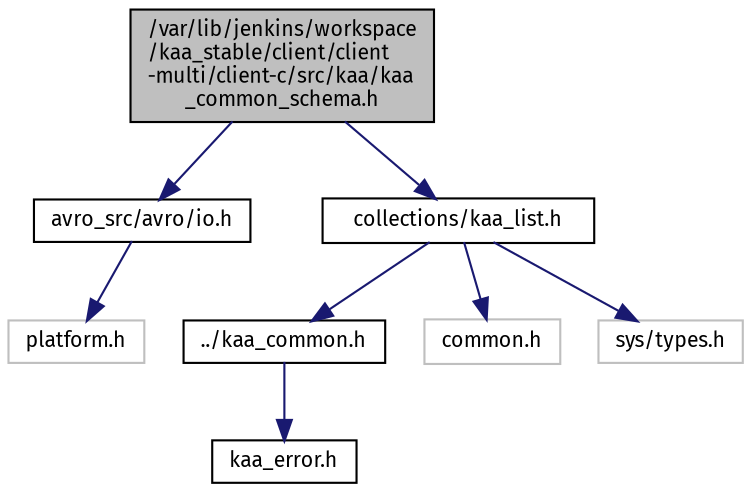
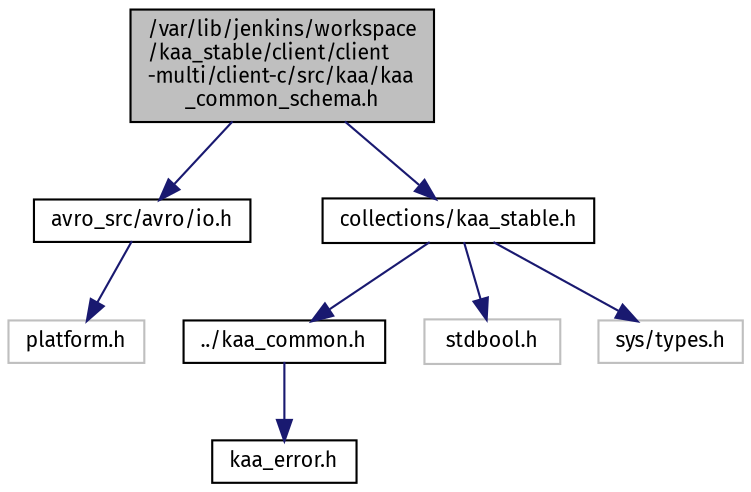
node "collections/kaa_list.h": label "collections/kaa_list.h" -> "collections/kaa_stable.h"
node "common.h": label "common.h" -> "stdbool.h"
